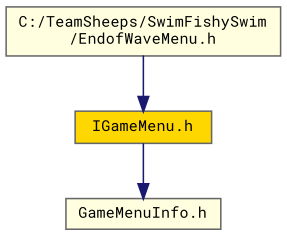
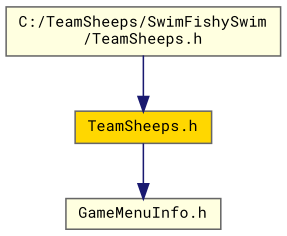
node "C:/TeamSheeps/SwimFishySwim /EndofWaveMenu.h": label "C:/TeamSheeps/SwimFishySwim /EndofWaveMenu.h" -> "C:/TeamSheeps/SwimFishySwim /TeamSheeps.h"
node "IGameMenu.h": label "IGameMenu.h" -> "TeamSheeps.h"
